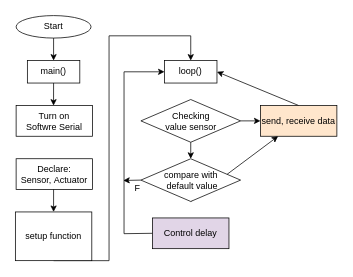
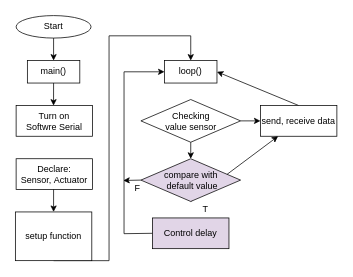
node "send, receive data": fillcolor #ffe6cc -> #ffffff
node "compare with default value": fillcolor #ffffff -> #e1d5e7
node "T": added
